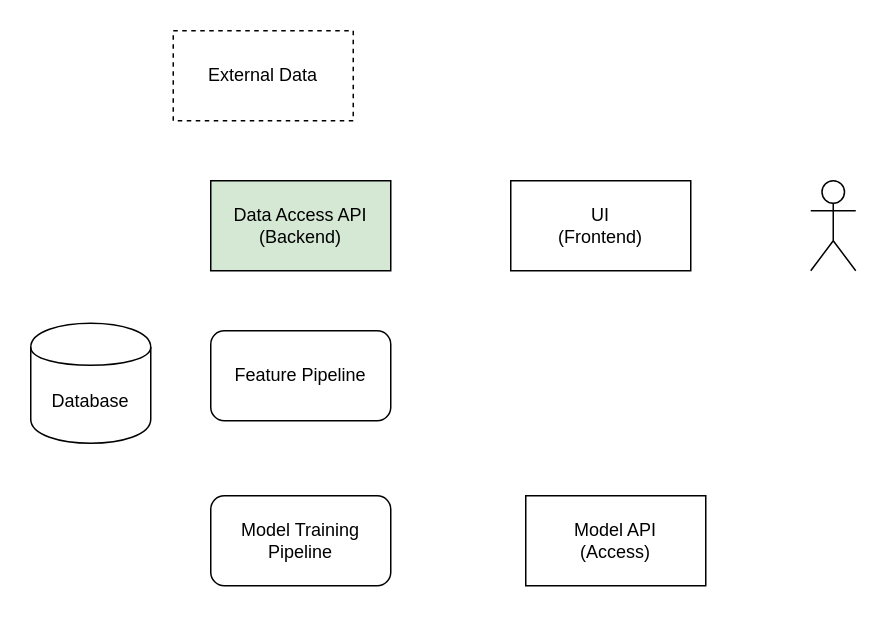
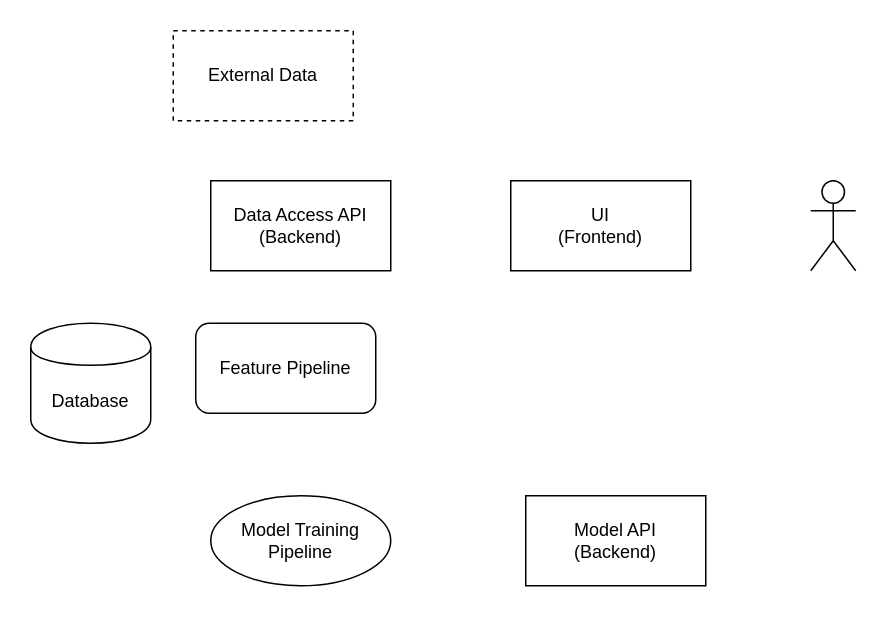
node "Data Access API (Backend)": fillcolor #d5e8d4 -> #ffffff
node "Feature Pipeline": moved (301, 376) -> (286, 368)
node "Model Training Pipeline": shape rounded rectangle -> ellipse
node "Model API (Access)": label "Model API (Access)" -> "Model API (Backend)"
